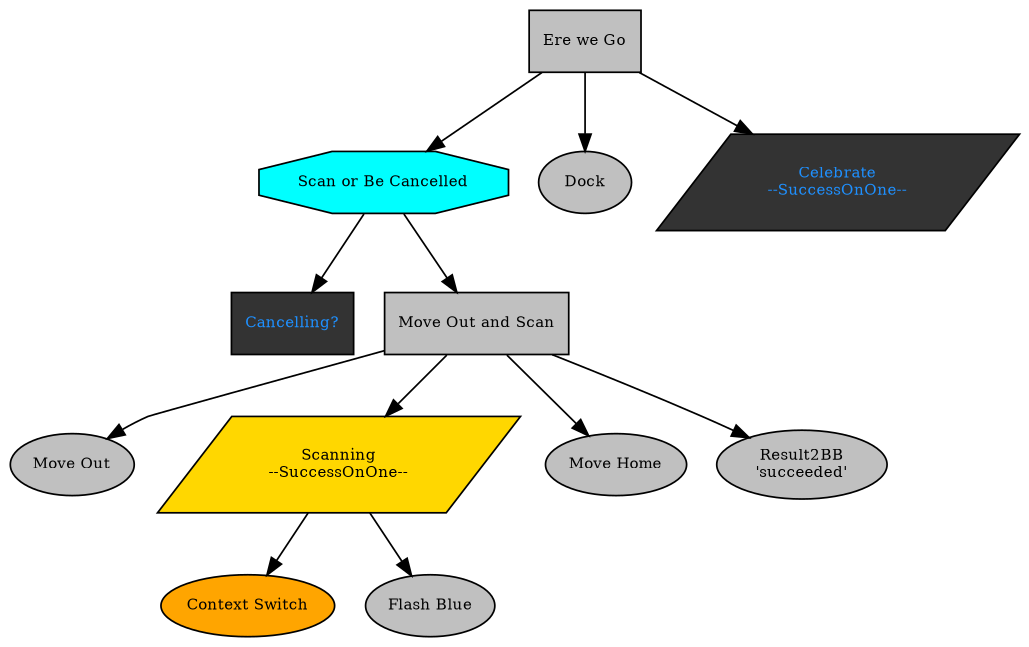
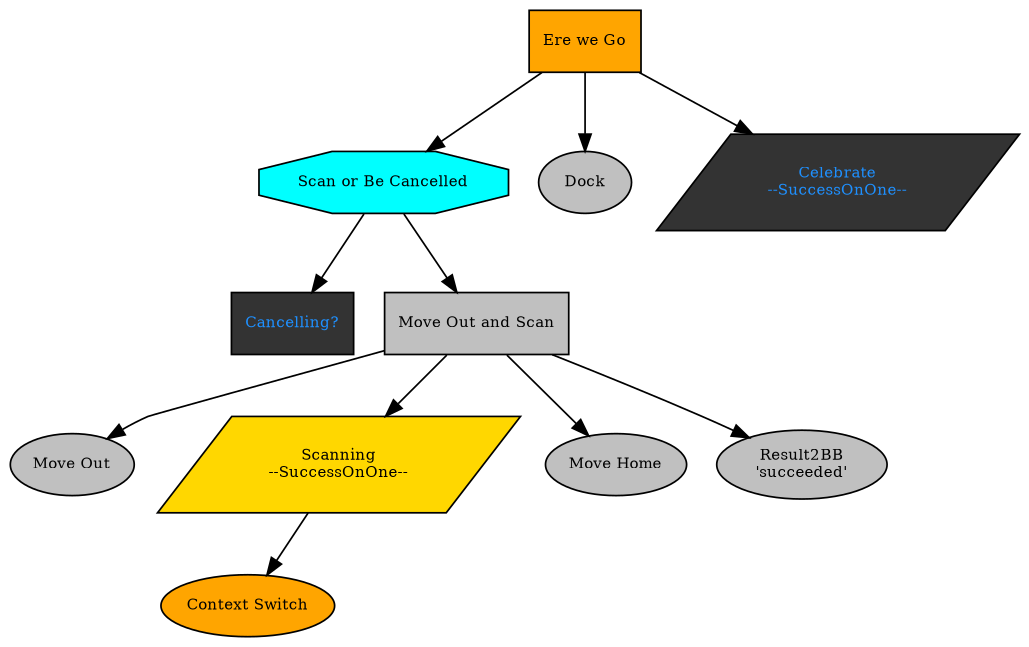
node "Ere we Go": fillcolor gray -> orange
node "Flash Blue": removed
